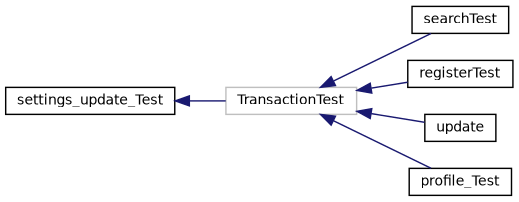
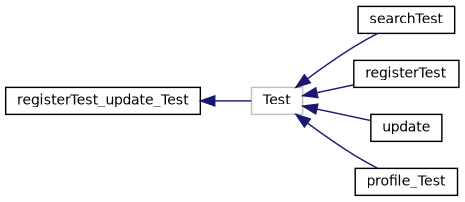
node "settings_update_Test": label "settings_update_Test" -> "registerTest_update_Test"
node "TransactionTest": label "TransactionTest" -> "Test"
